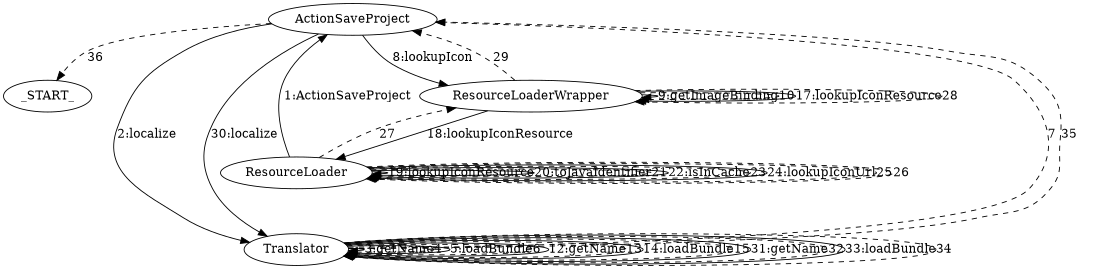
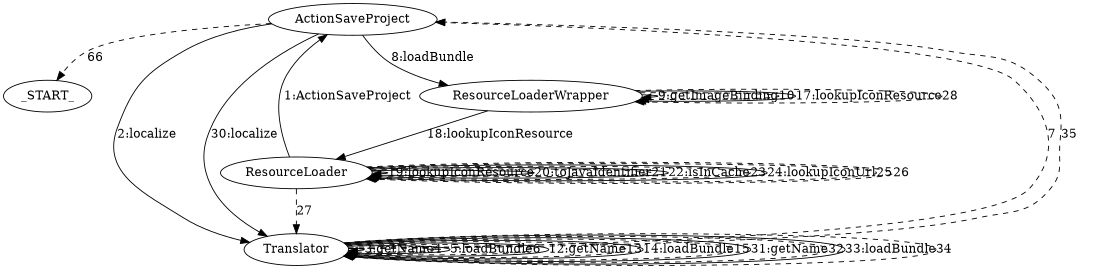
edge "ResourceLoaderWrapper" -> "ActionSaveProject": removed, label "29"
edge "ActionSaveProject" -> "_START_": label "36" -> "66"
edge "ActionSaveProject" -> "ResourceLoaderWrapper": label "8:lookupIcon" -> "8:loadBundle"
edge "ResourceLoader" -> "ResourceLoaderWrapper": now "ResourceLoader" -> "Translator"
